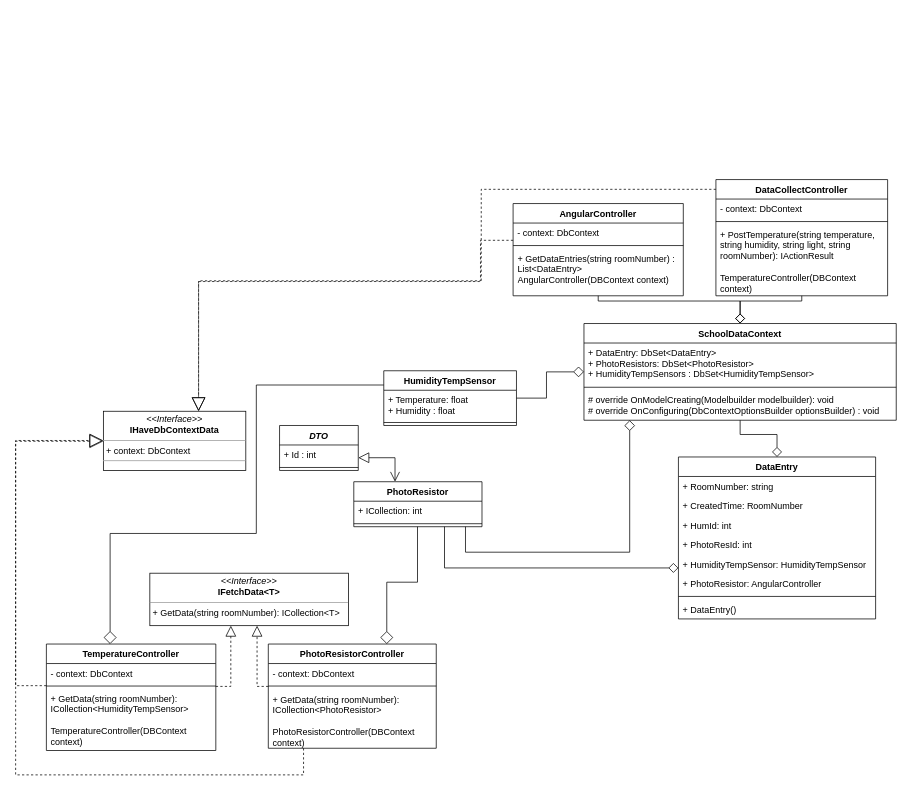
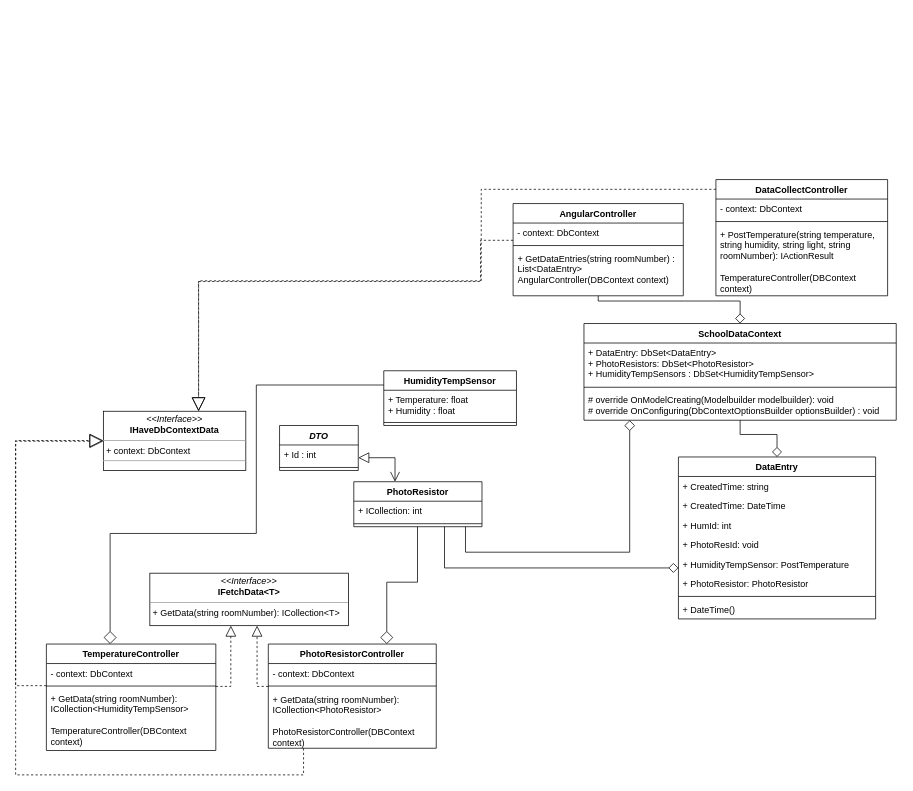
edge "DataCollectController" -> "SchoolDataContext": removed
edge "HumidityTempSensor" -> "SchoolDataContext": removed
node "+ RoomNumber: string": label "+ RoomNumber: string" -> "+ CreatedTime: string"
node "+ CreatedTime: RoomNumber": label "+ CreatedTime: RoomNumber" -> "+ CreatedTime: DateTime"
node "+ PhotoResId: int": label "+ PhotoResId: int" -> "+ PhotoResId: void"
node "+ HumidityTempSensor: HumidityTempSensor": label "+ HumidityTempSensor: HumidityTempSensor" -> "+ HumidityTempSensor: PostTemperature"
node "+ PhotoResistor: AngularController": label "+ PhotoResistor: AngularController" -> "+ PhotoResistor: PhotoResistor"
node "+ DataEntry()": label "+ DataEntry()" -> "+ DateTime()"
